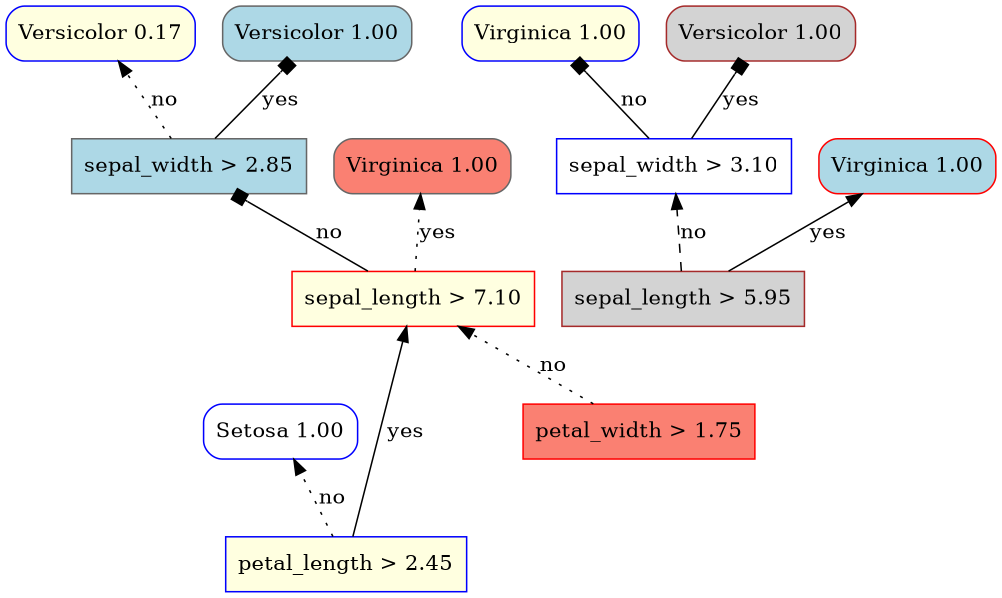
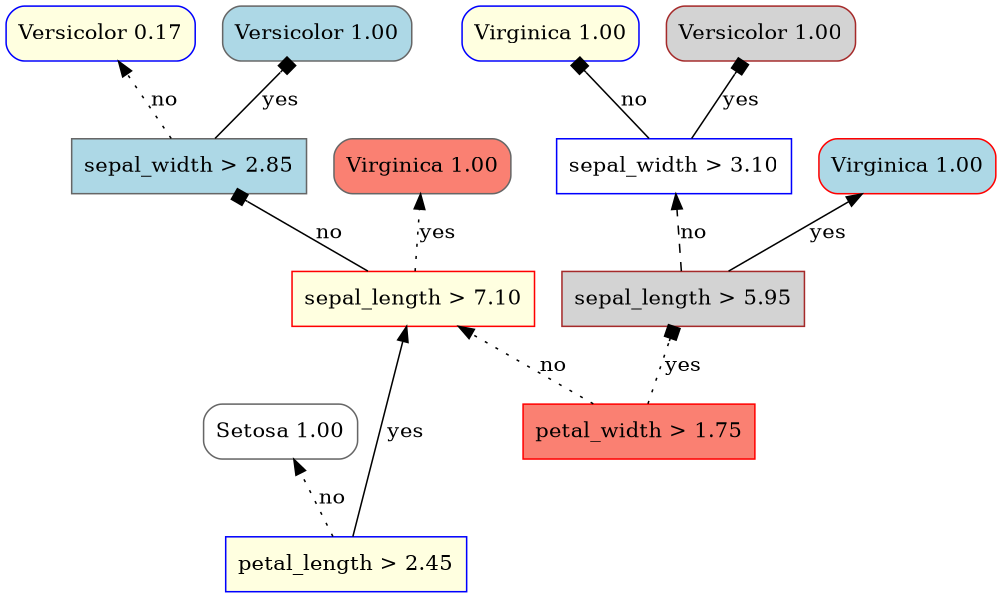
edge "petal_width > 1.75" -> "sepal_length > 5.95": added, label "yes"
node "Setosa 1.00": color blue -> gray40
